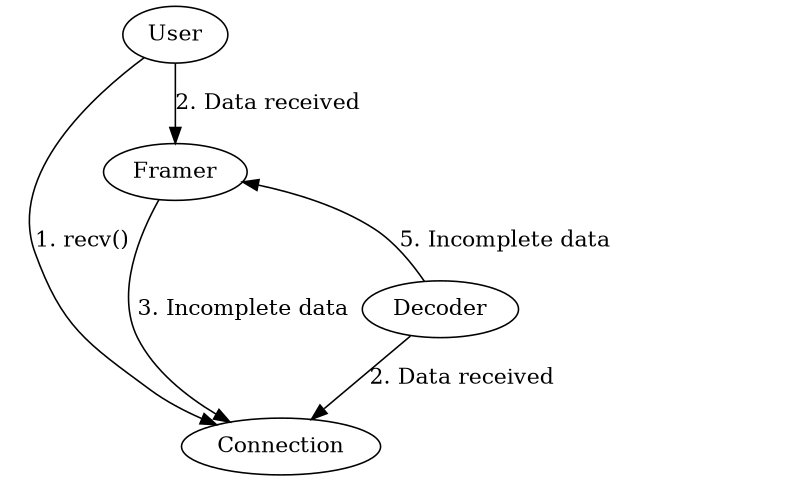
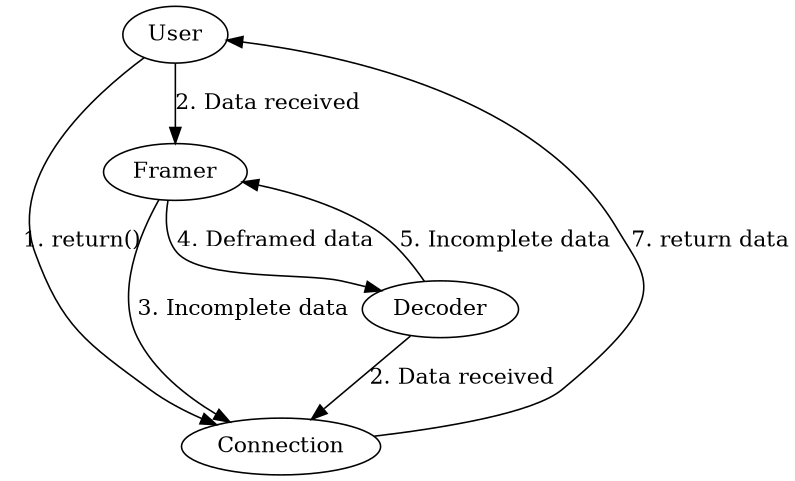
edge "Connection" -> "User": added, label "7. return data"
edge "User" -> "Connection": label "1. recv()" -> "1. return()"
edge "Framer" -> "Decoder": added, label "4. Deframed data"
